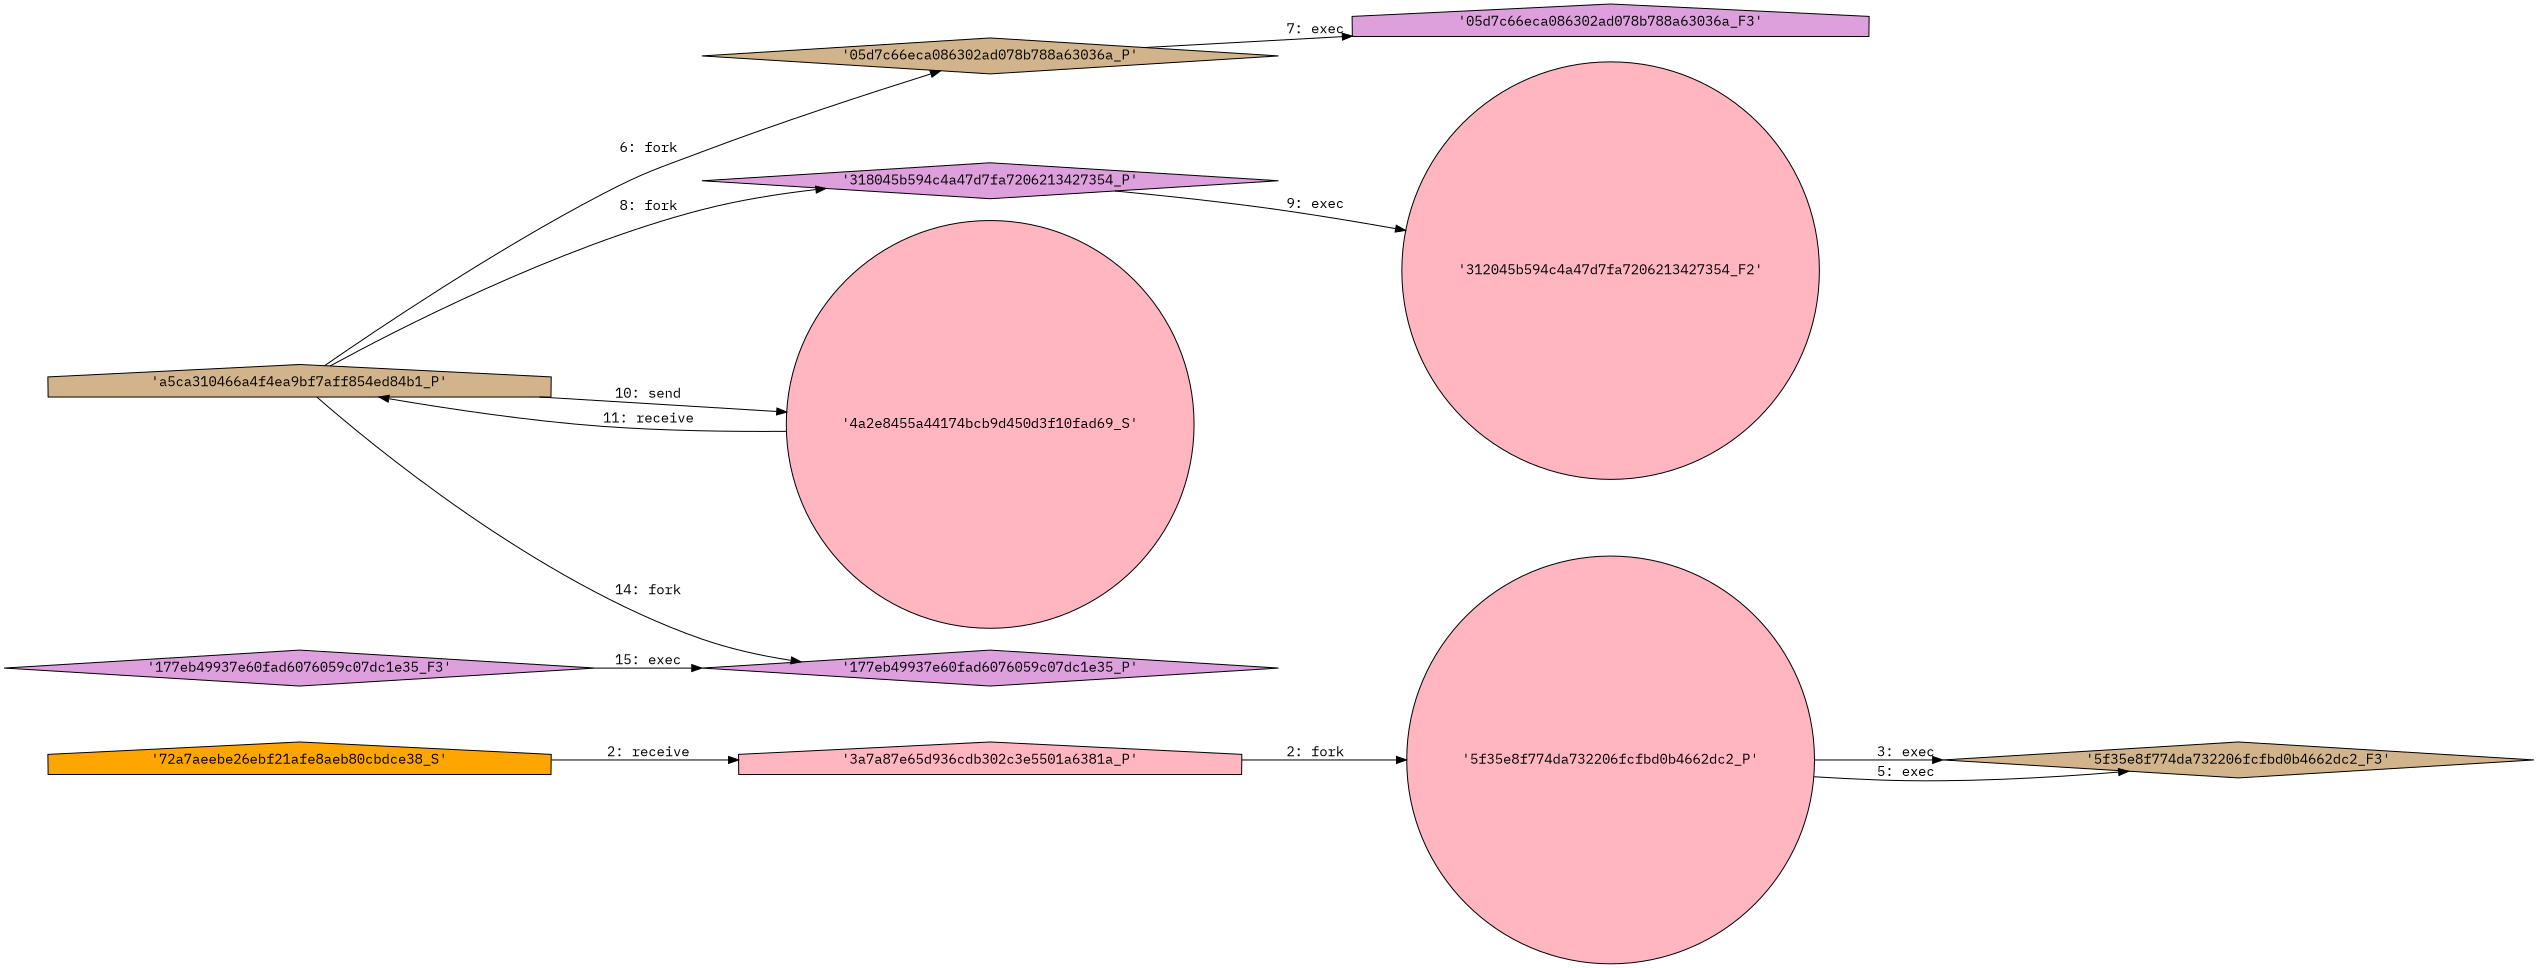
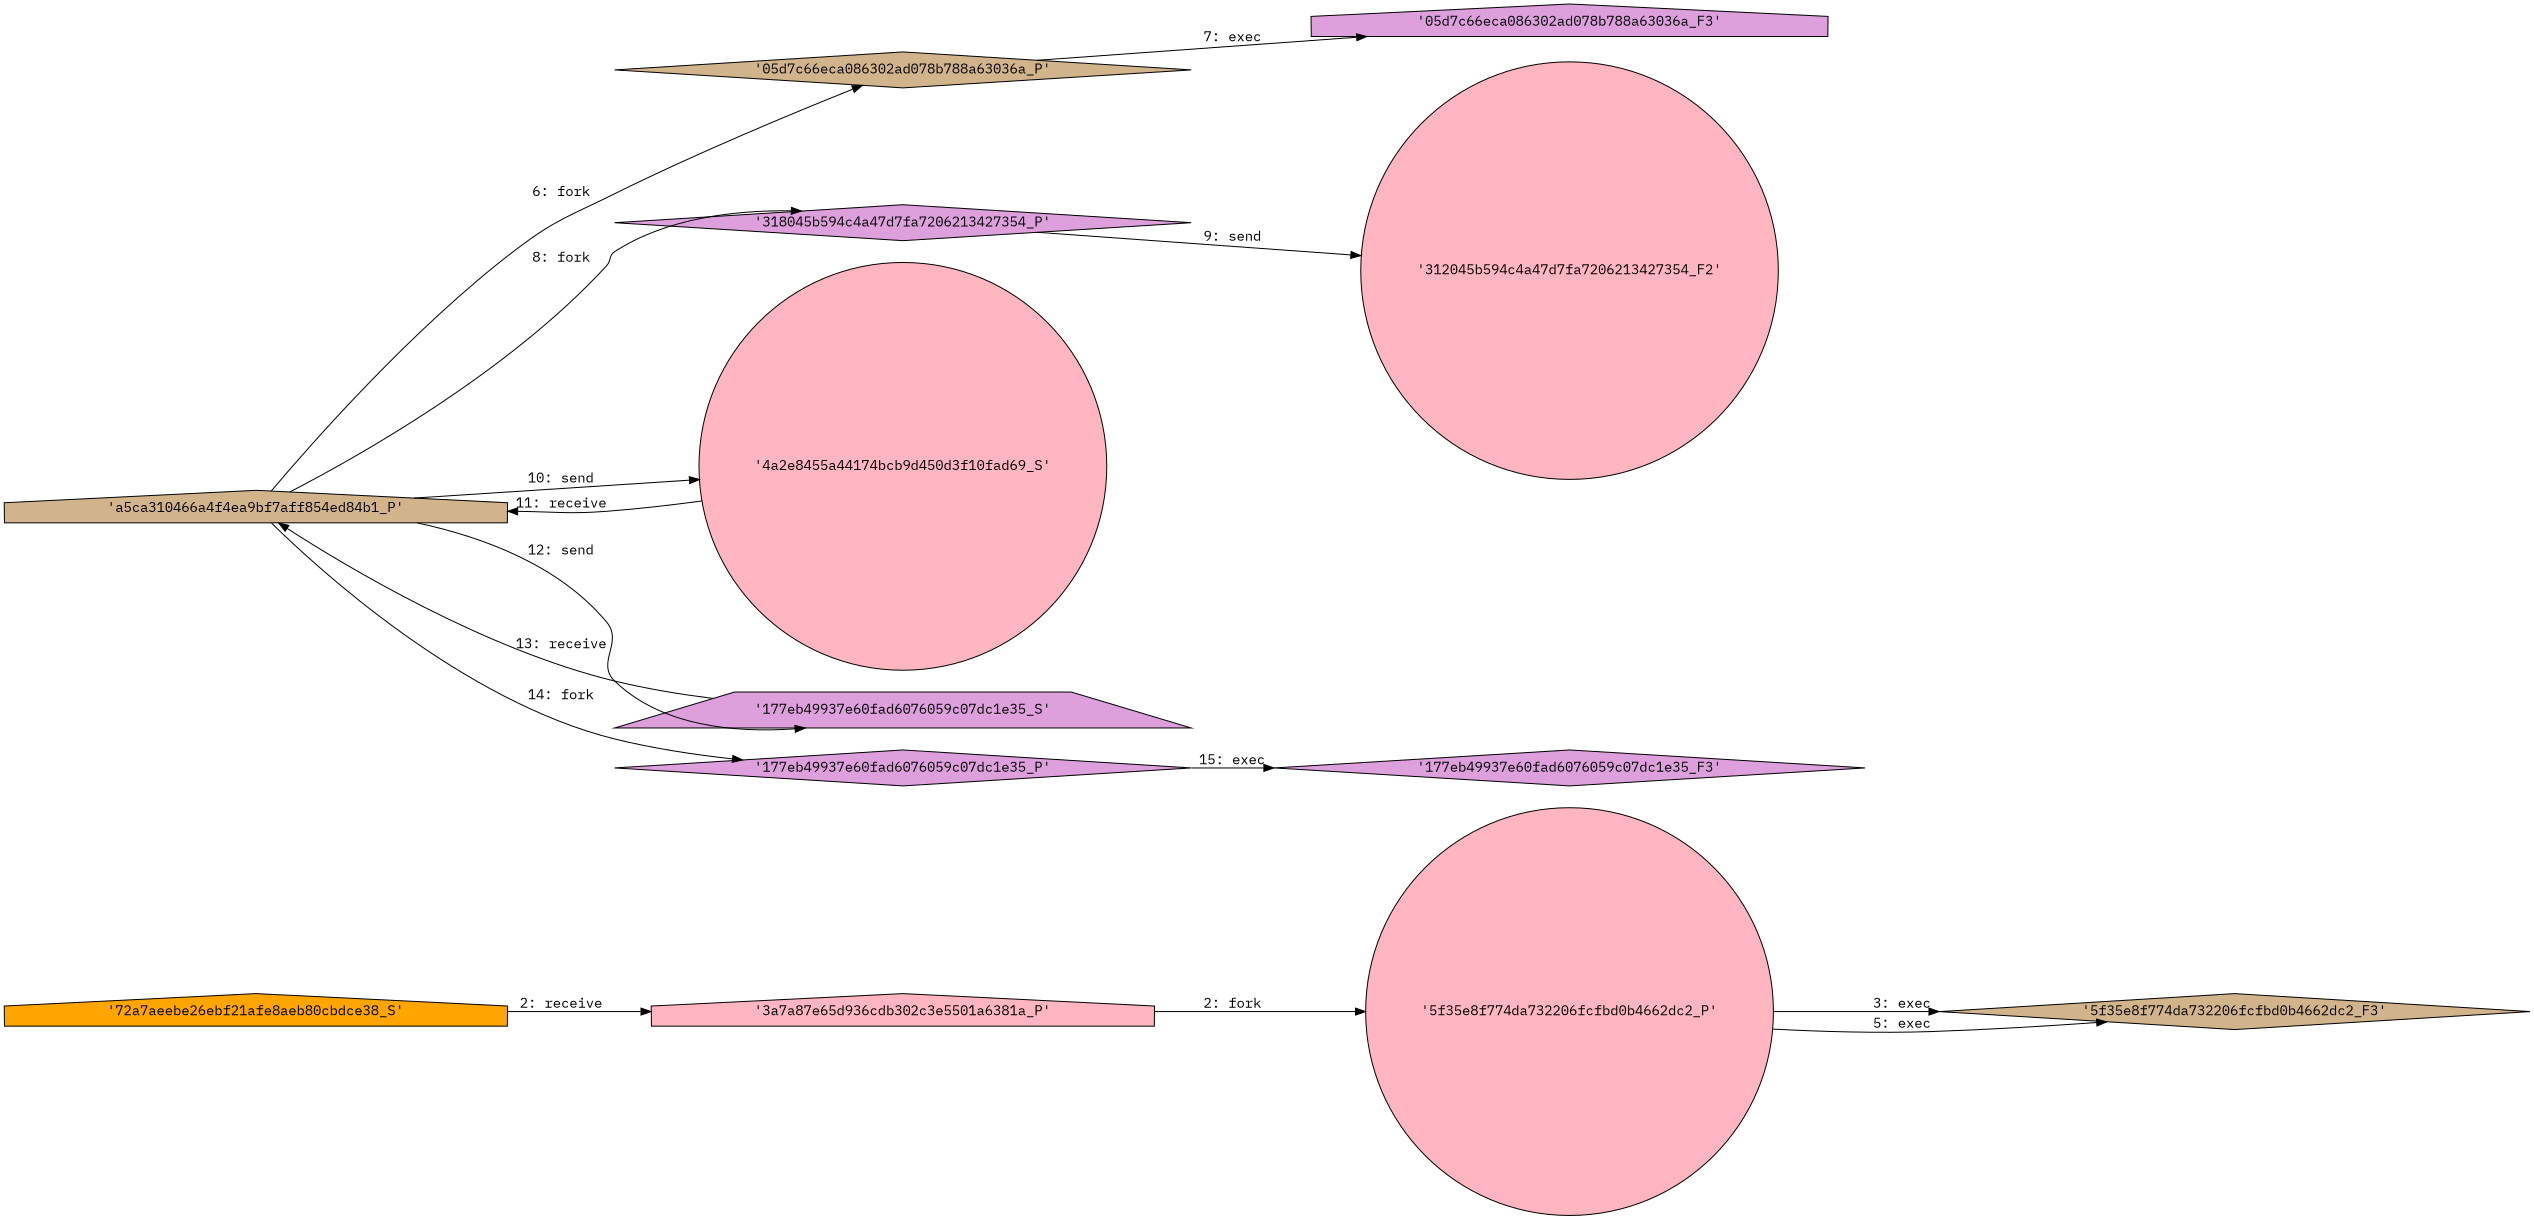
edge "'318045b594c4a47d7fa7206213427354_P'" -> "'312045b594c4a47d7fa7206213427354_F2'": label "9: exec" -> "9: send"
edge "'177eb49937e60fad6076059c07dc1e35_F3'" -> "'177eb49937e60fad6076059c07dc1e35_P'": reversed
node "'177eb49937e60fad6076059c07dc1e35_S'": added
